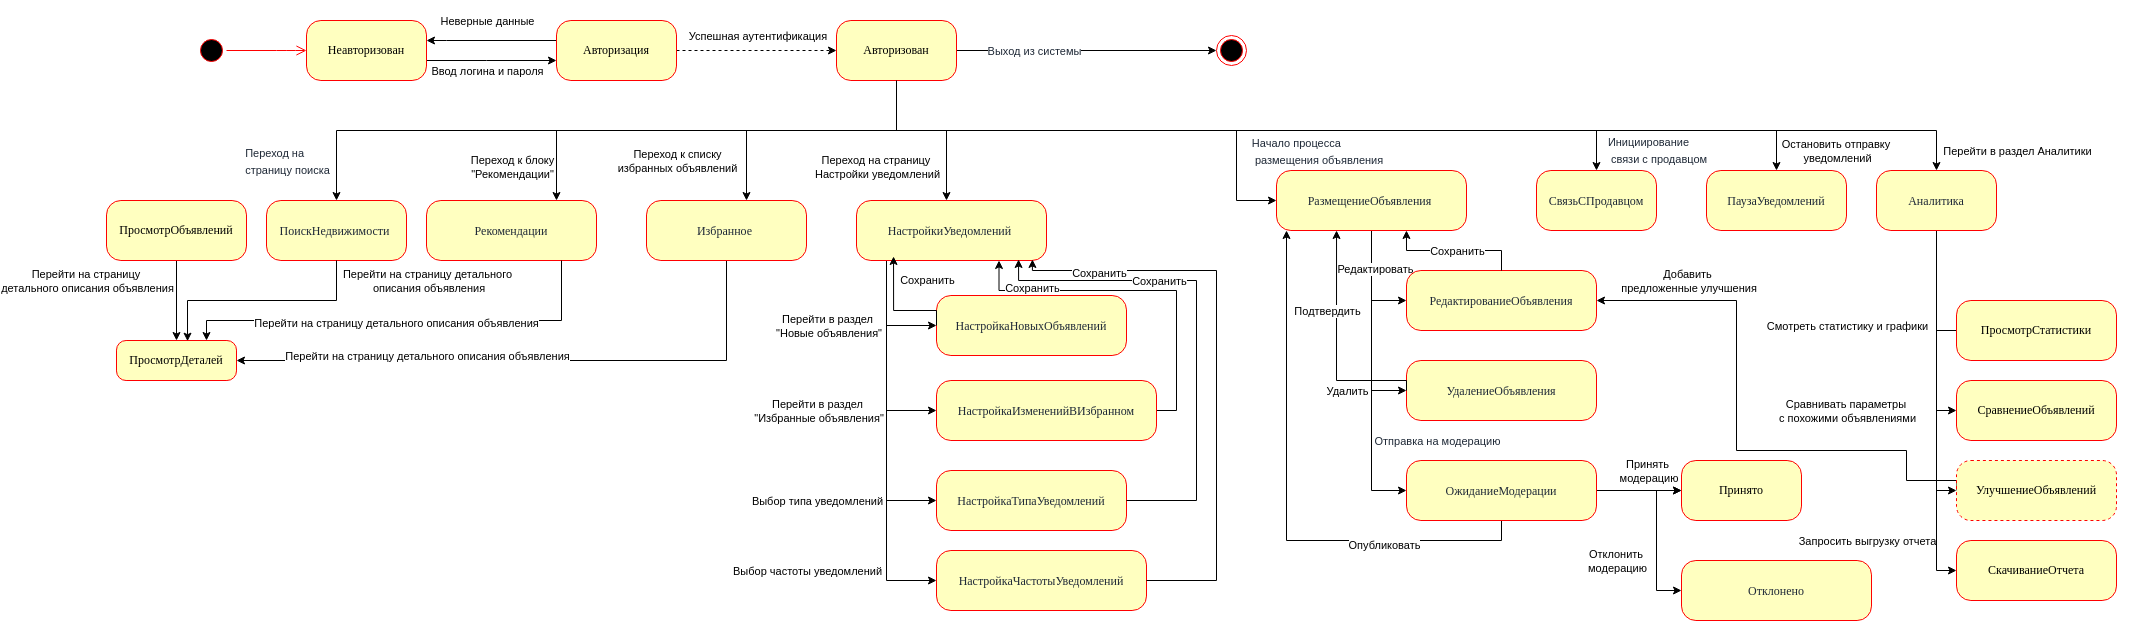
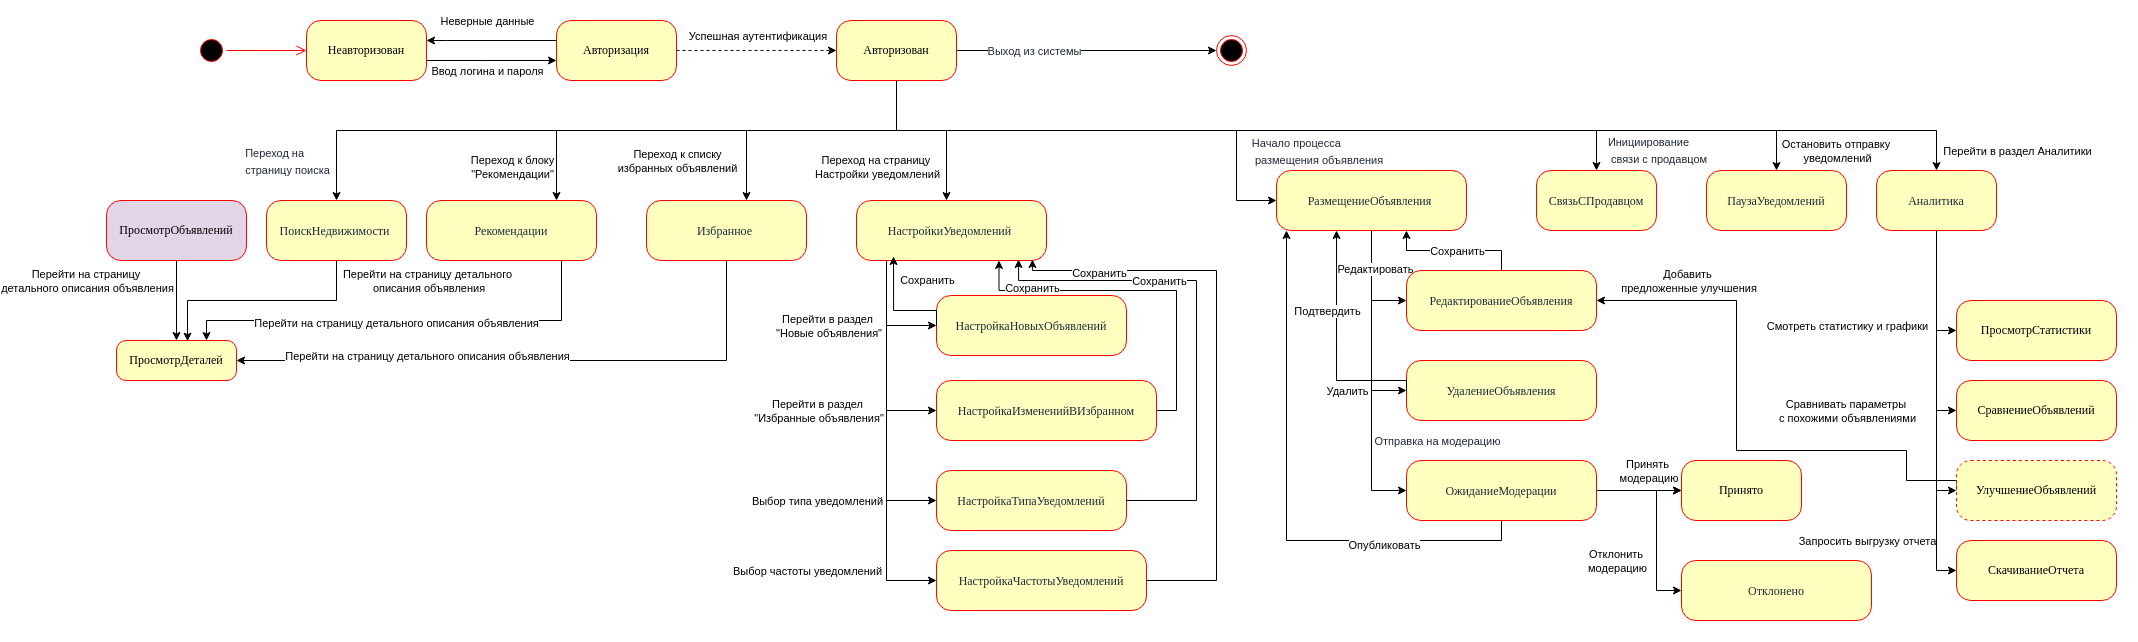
node "ПросмотрОбъявлений": fillcolor #ffffc0 -> #e1d5e7
edge "Аналитика" -- "ПросмотрСтатистики": arrowhead none -> classic
